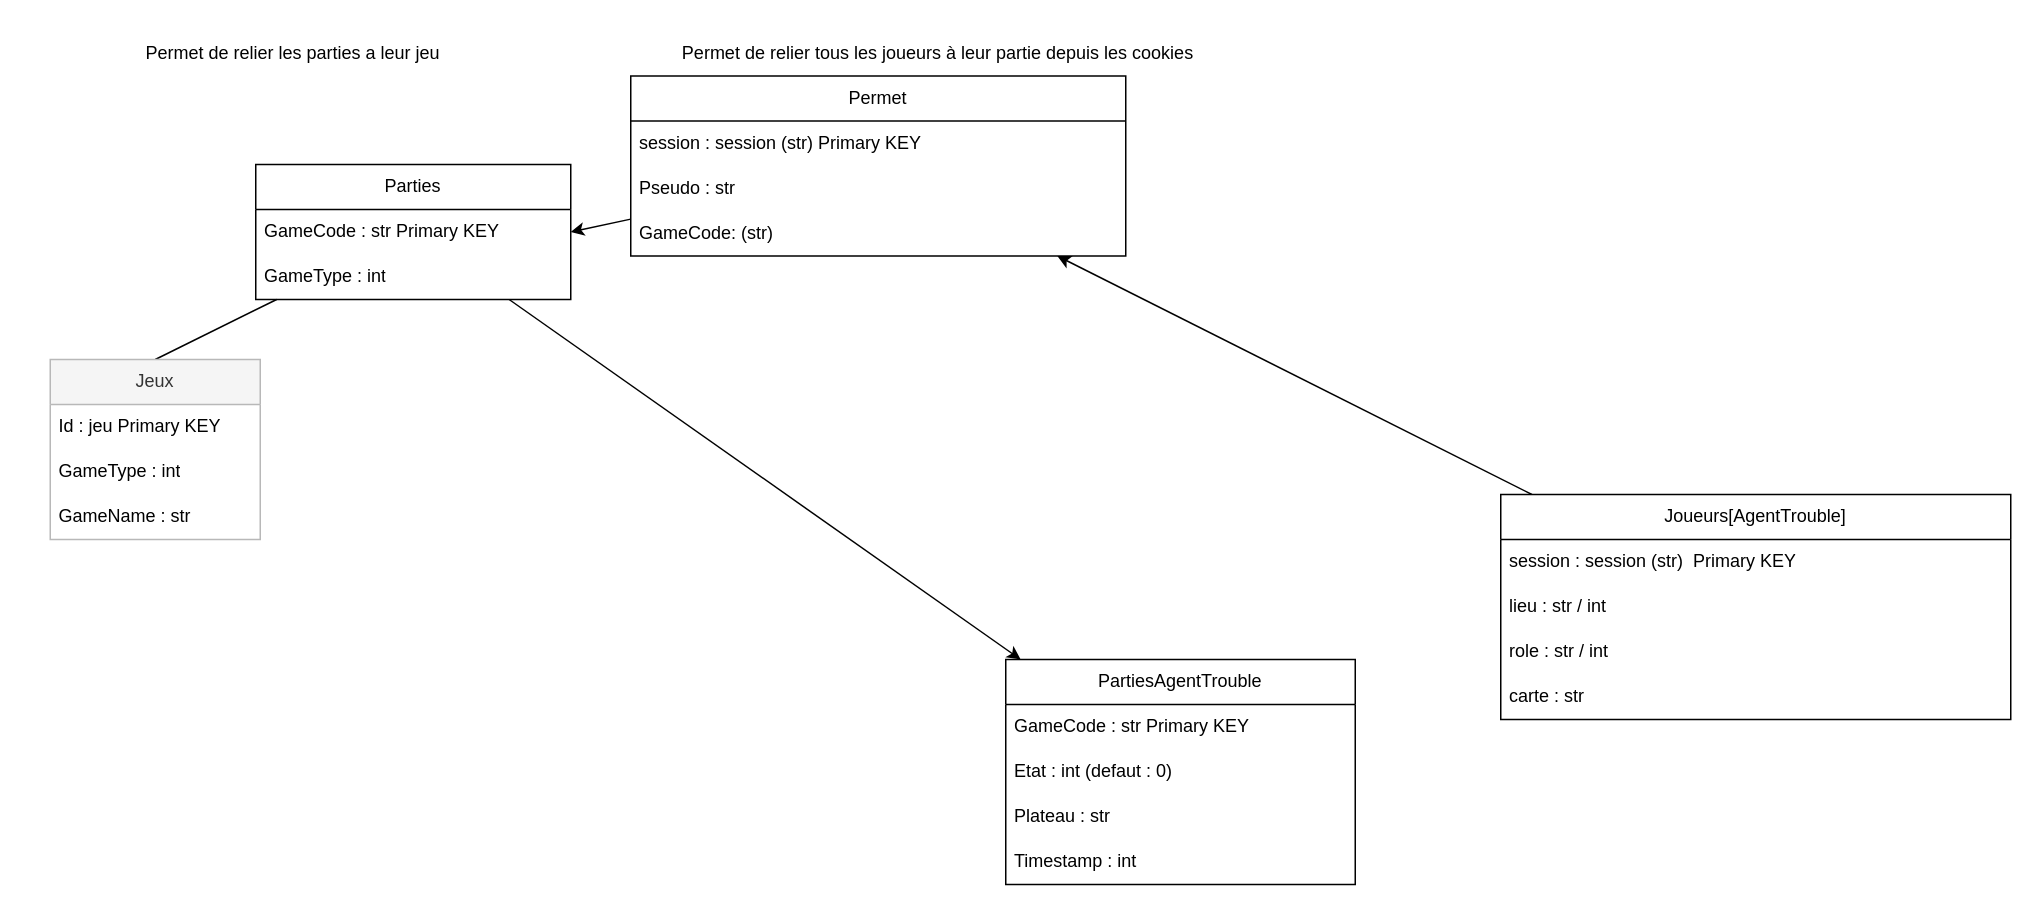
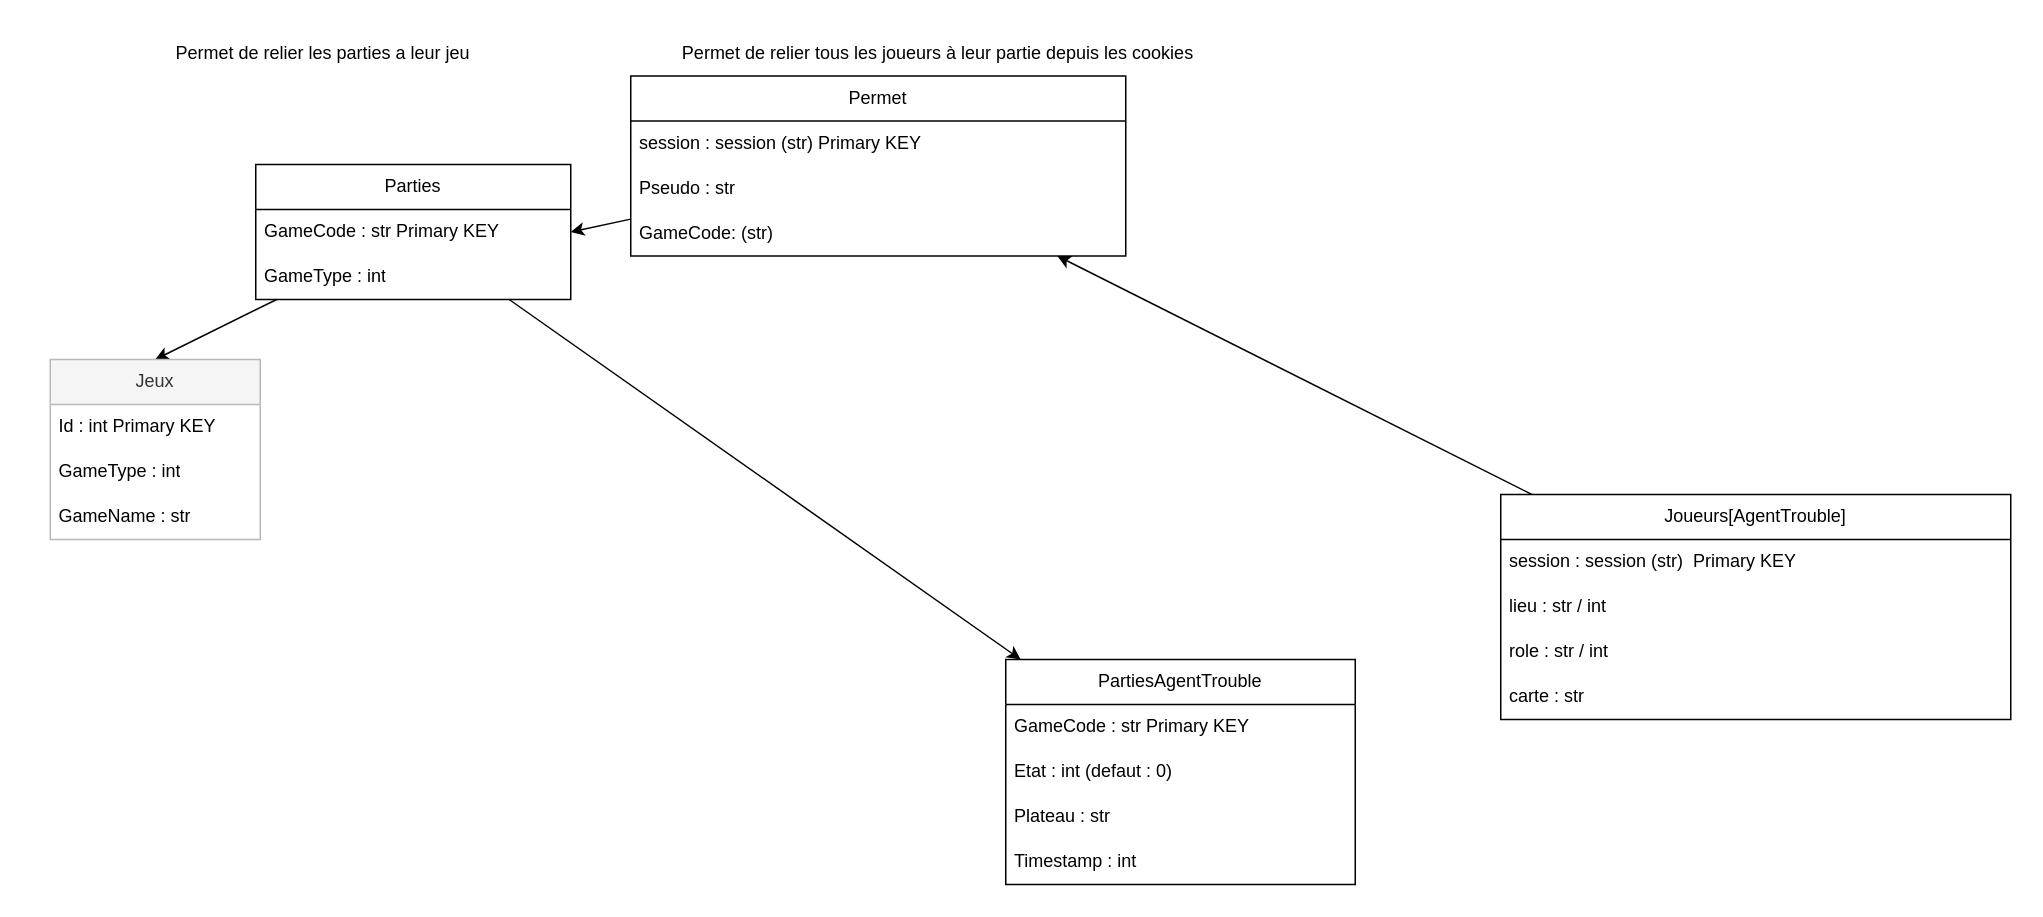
node "Permet de relier les parties a leur jeu": moved (293, 53) -> (323, 53)
edge "Parties" -- "Jeux": arrowhead none -> classic
node "Id : jeu Primary KEY": label "Id : jeu Primary KEY" -> "Id : int Primary KEY"
